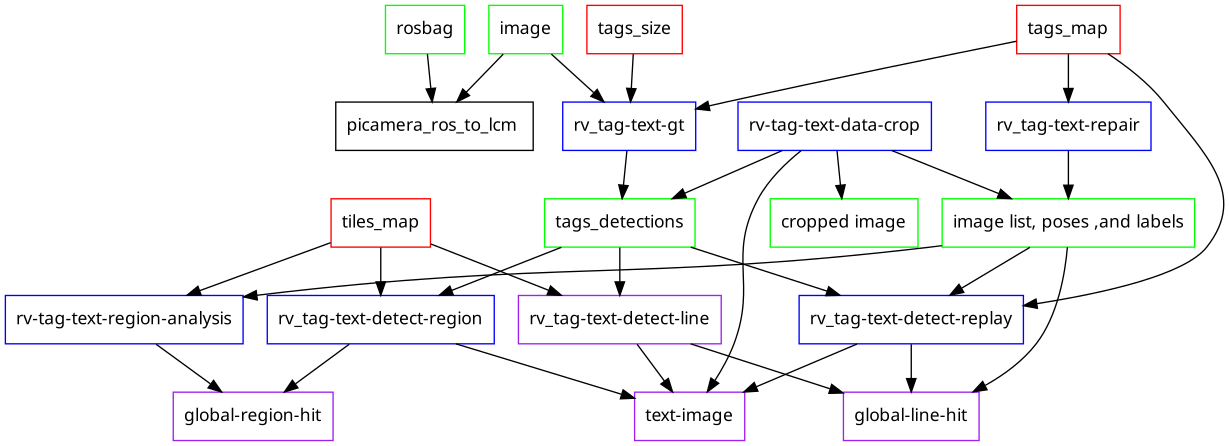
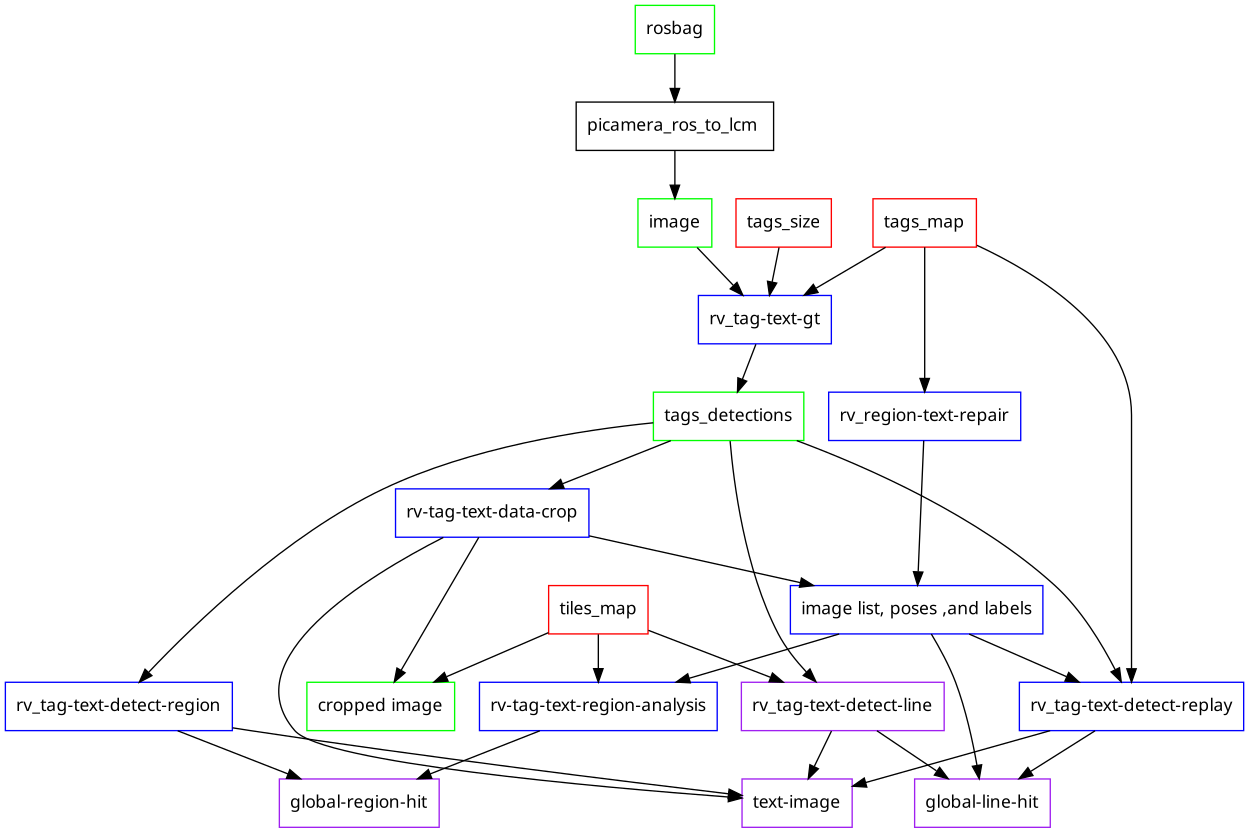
edge "image" -> "picamera_ros_to_lcm": reversed
node "rv_tag-text-repair": label "rv_tag-text-repair" -> "rv_region-text-repair"
edge "rv-tag-text-data-crop" -> "tags_detections": reversed
node "image list, poses ,and labels": color green -> blue
edge "tiles_map" -> "rv_tag-text-detect-region": now "tiles_map" -> "cropped image"
